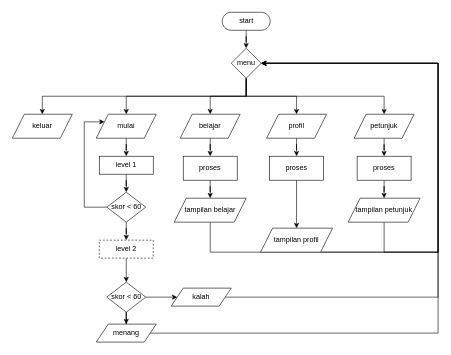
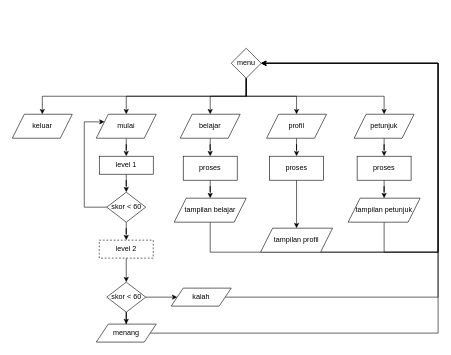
node "start": removed
edge "start" -> "menu": removed
